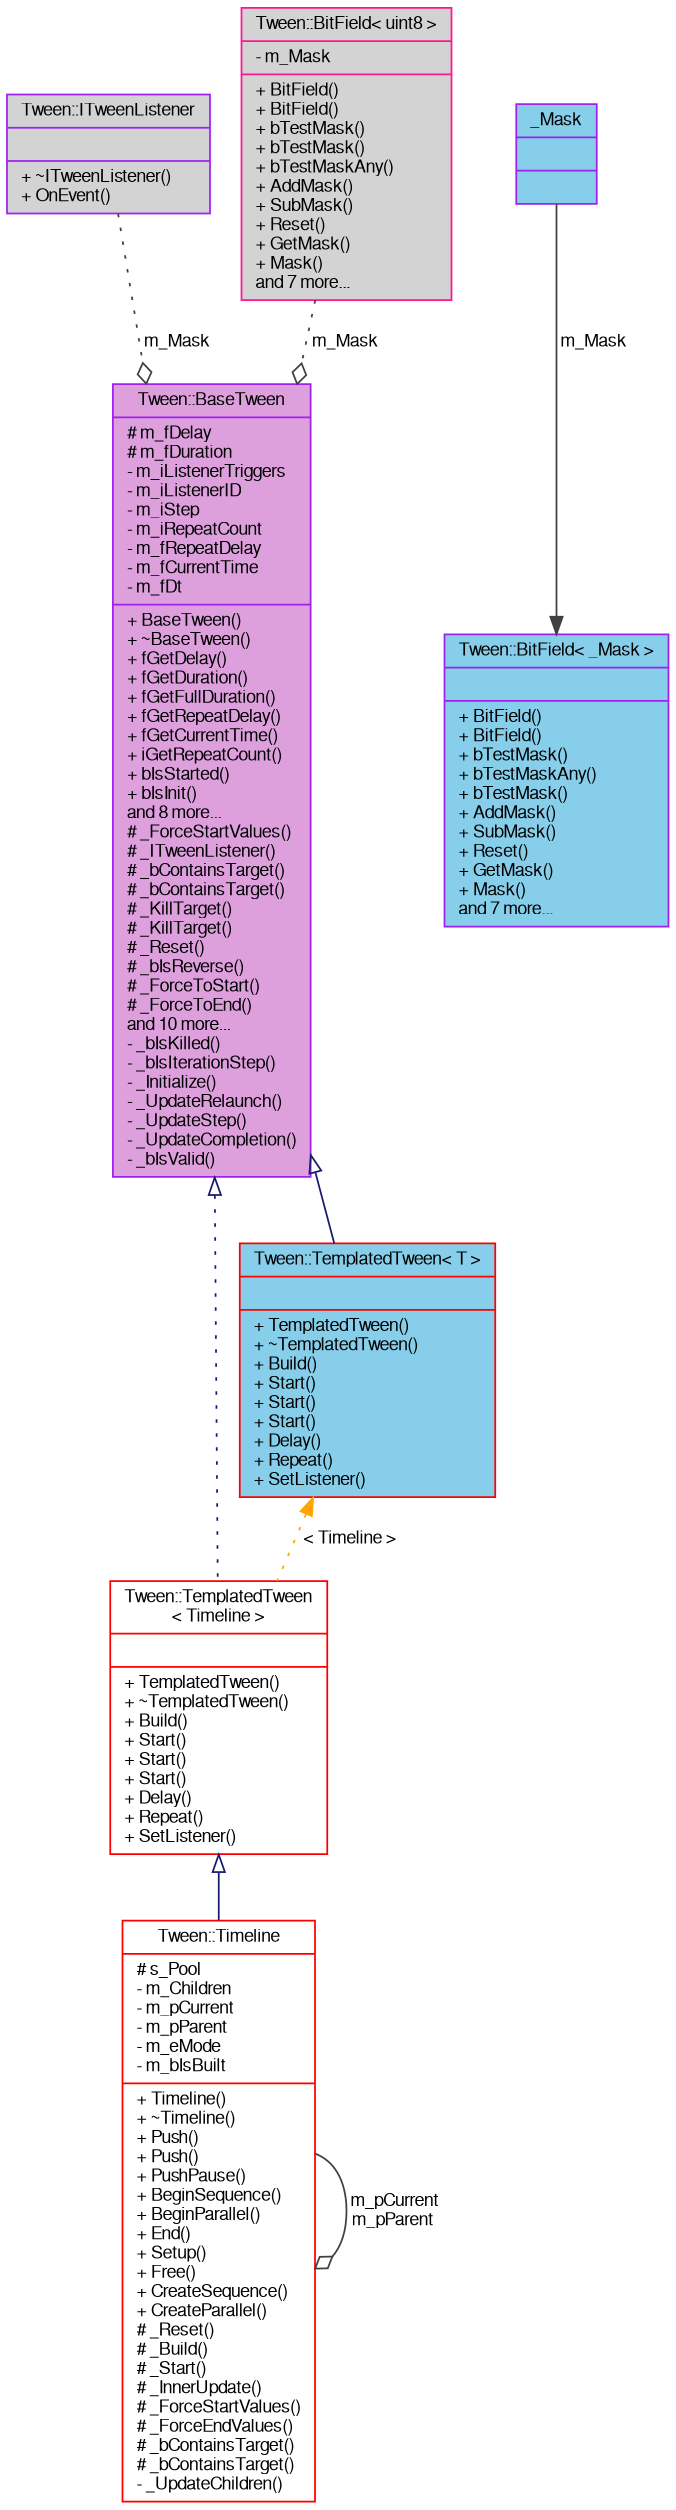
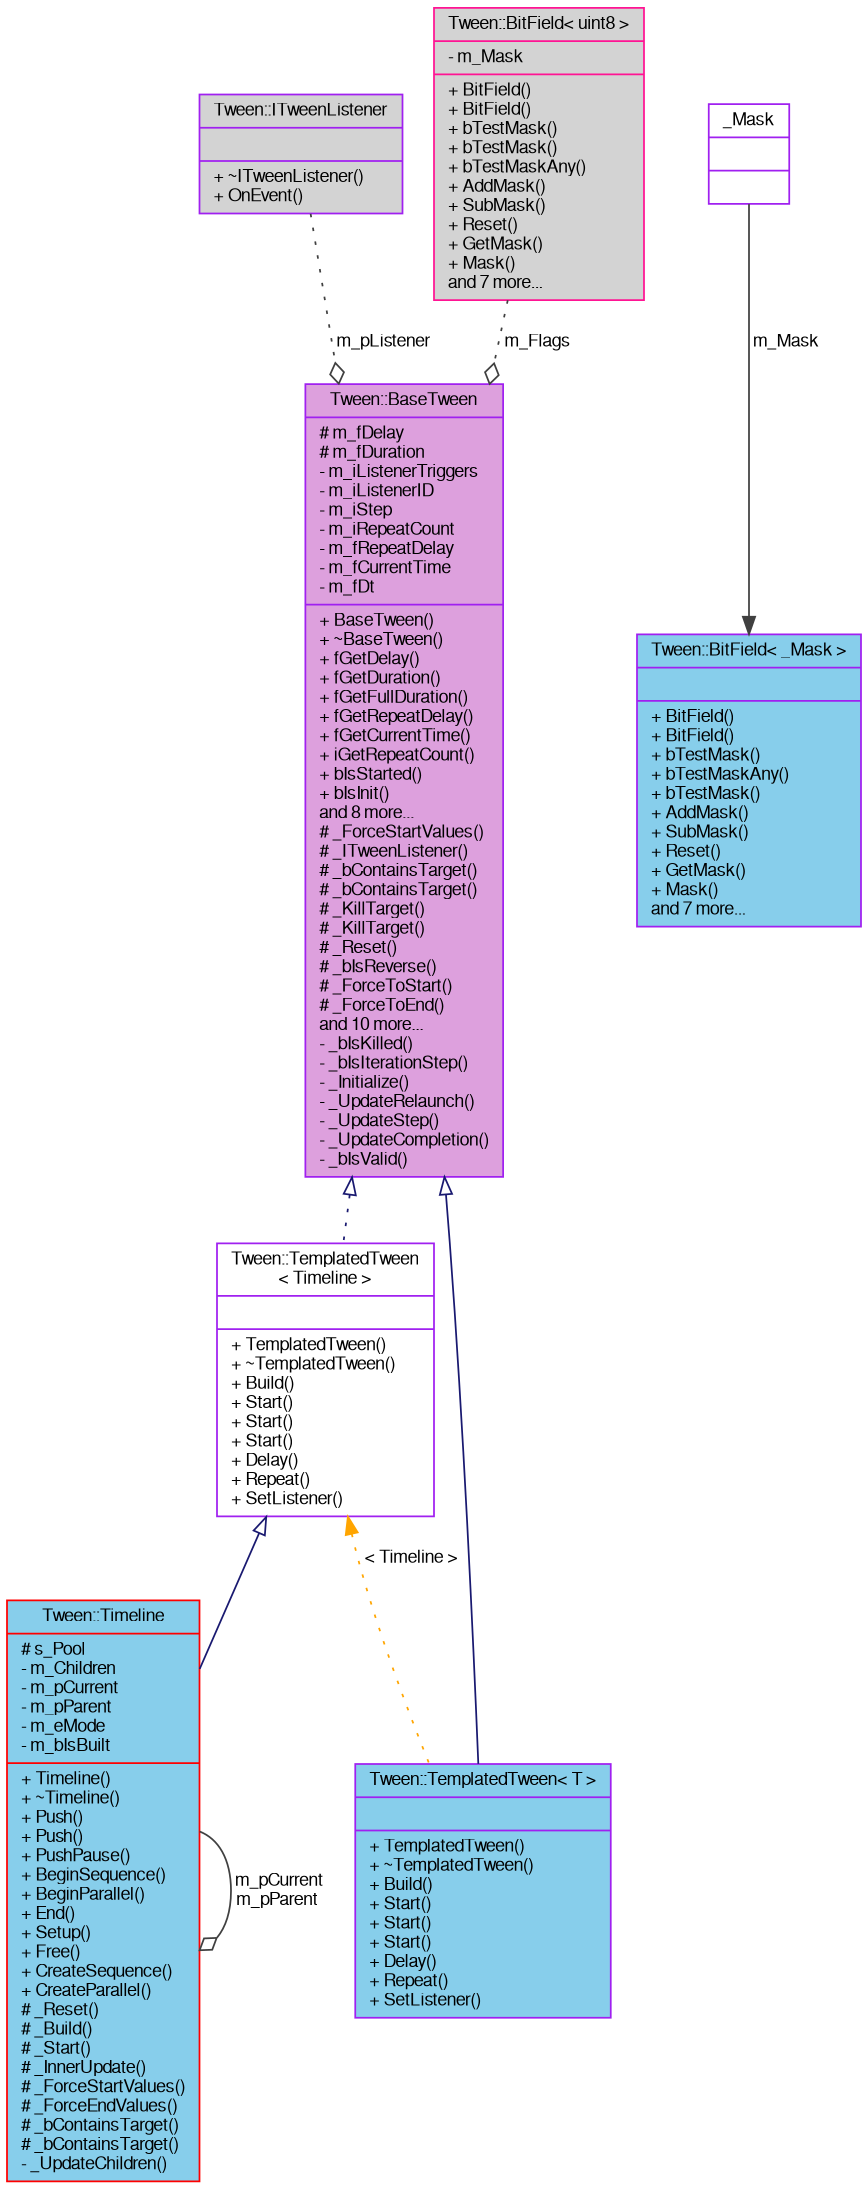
node "_Mask": fillcolor skyblue -> white
edge "Tween::ITweenListener" -> "Tween::BaseTween": label " m_Mask" -> " m_pListener"
edge "Tween::BitField< uint8 >" -> "Tween::BaseTween": label " m_Mask" -> " m_Flags"
node "Tween::TemplatedTween< T >": color red -> purple
edge "Tween::TemplatedTween" -> "Tween::TemplatedTween< T >": reversed
node "Tween::TemplatedTween": color red -> purple
node "Tween::Timeline": fillcolor white -> skyblue
